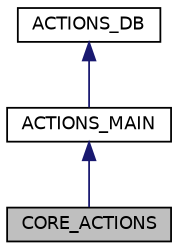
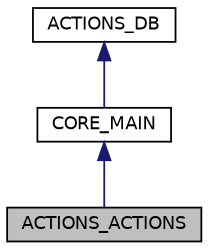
node "ACTIONS_MAIN": label "ACTIONS_MAIN" -> "CORE_MAIN"
node "CORE_ACTIONS": label "CORE_ACTIONS" -> "ACTIONS_ACTIONS"
